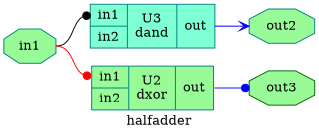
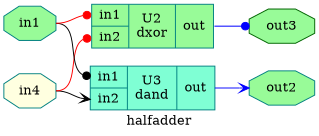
node "in4": added
